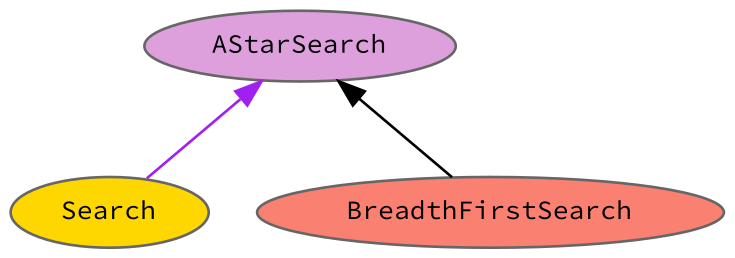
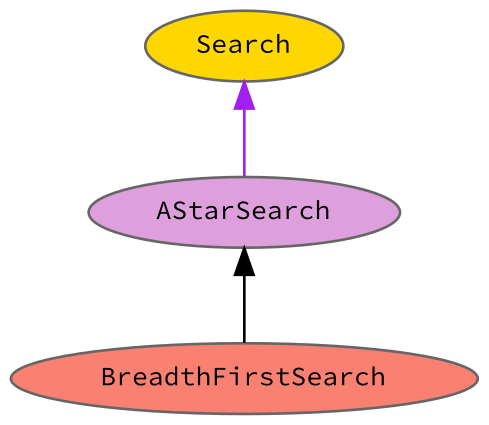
edge "Search" -> "AStarSearch": reversed
